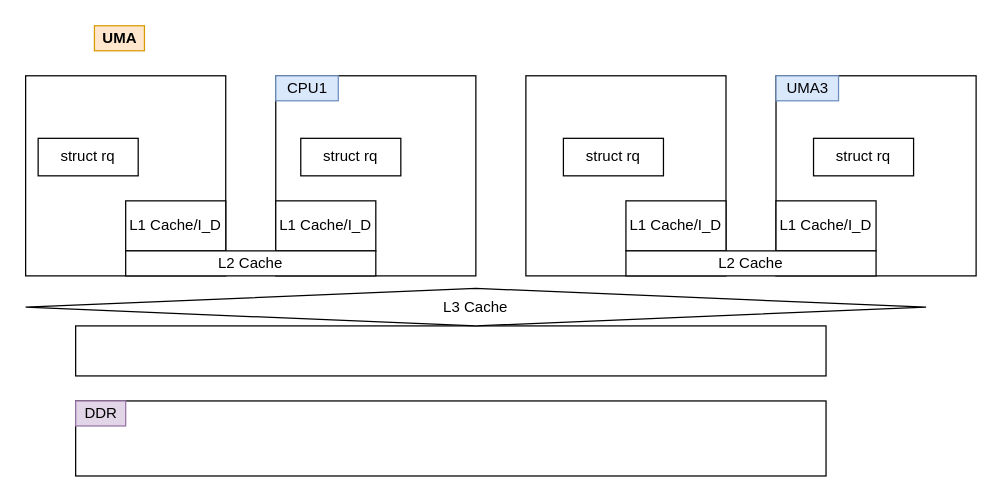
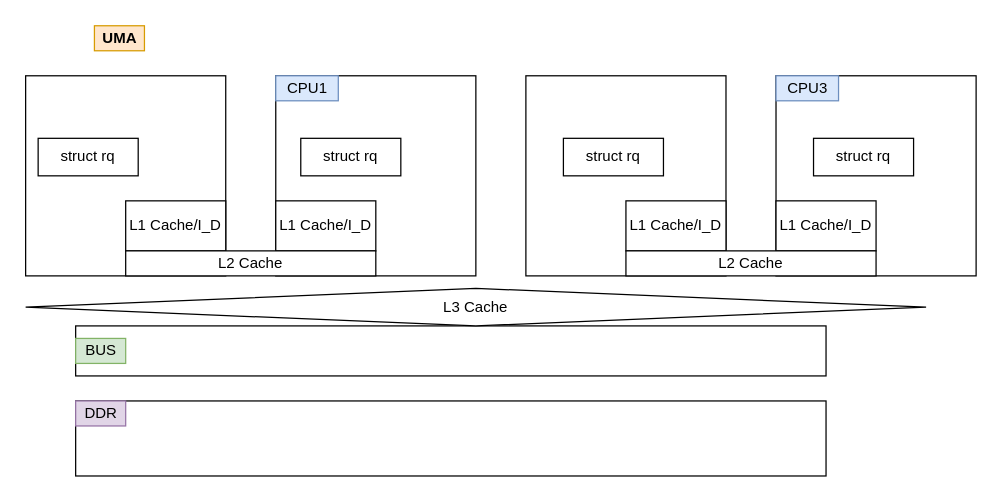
node "UMA3": label "UMA3" -> "CPU3"
node "BUS": added
